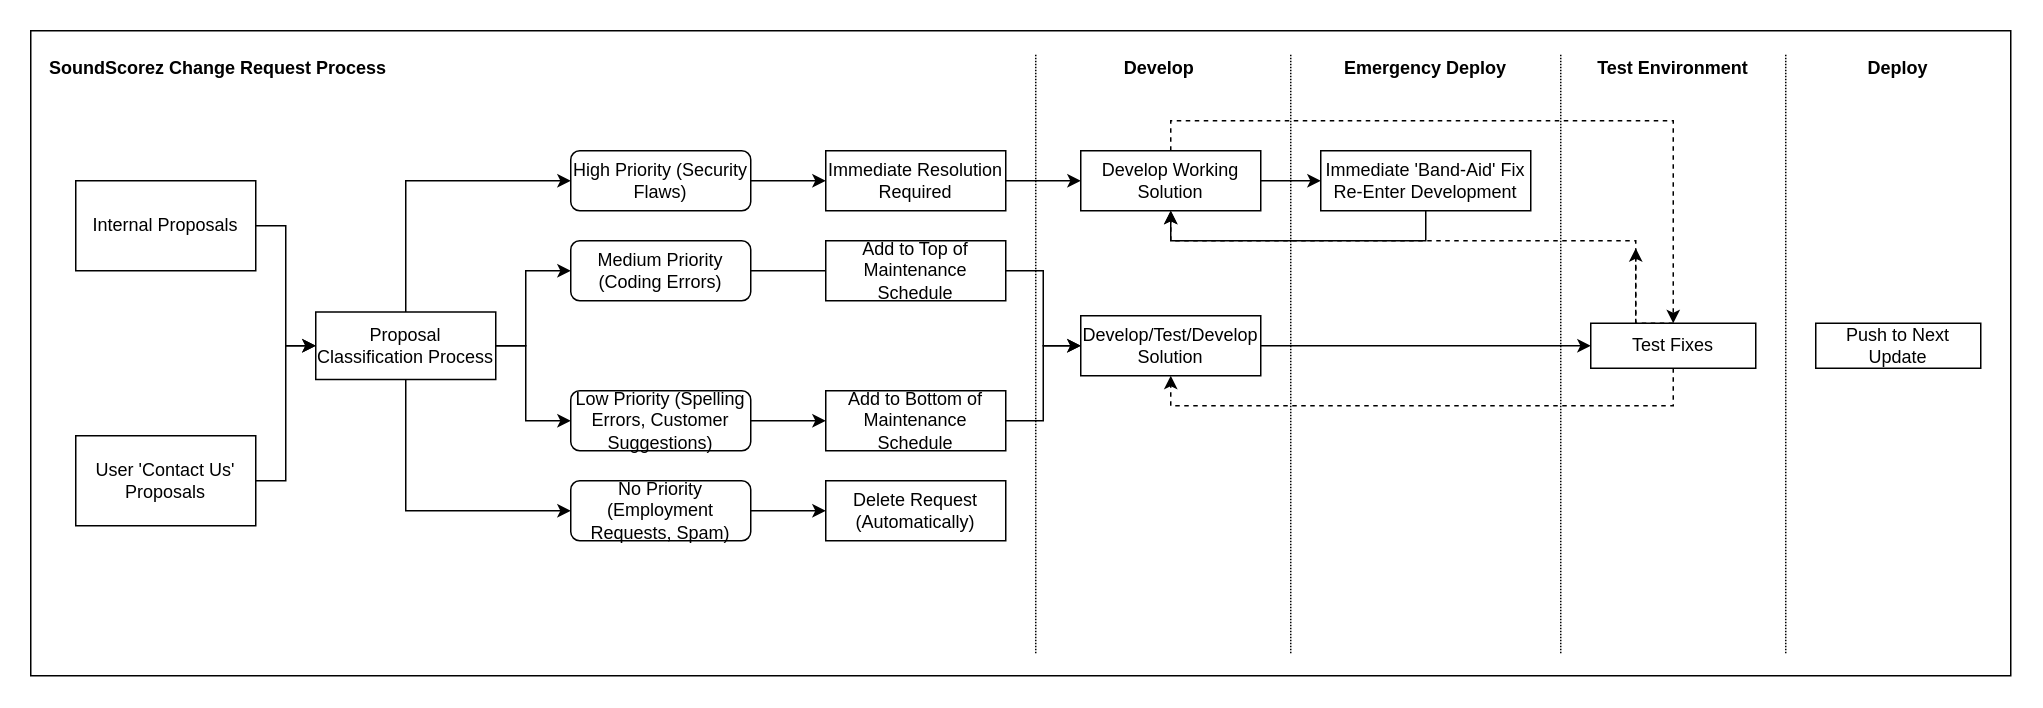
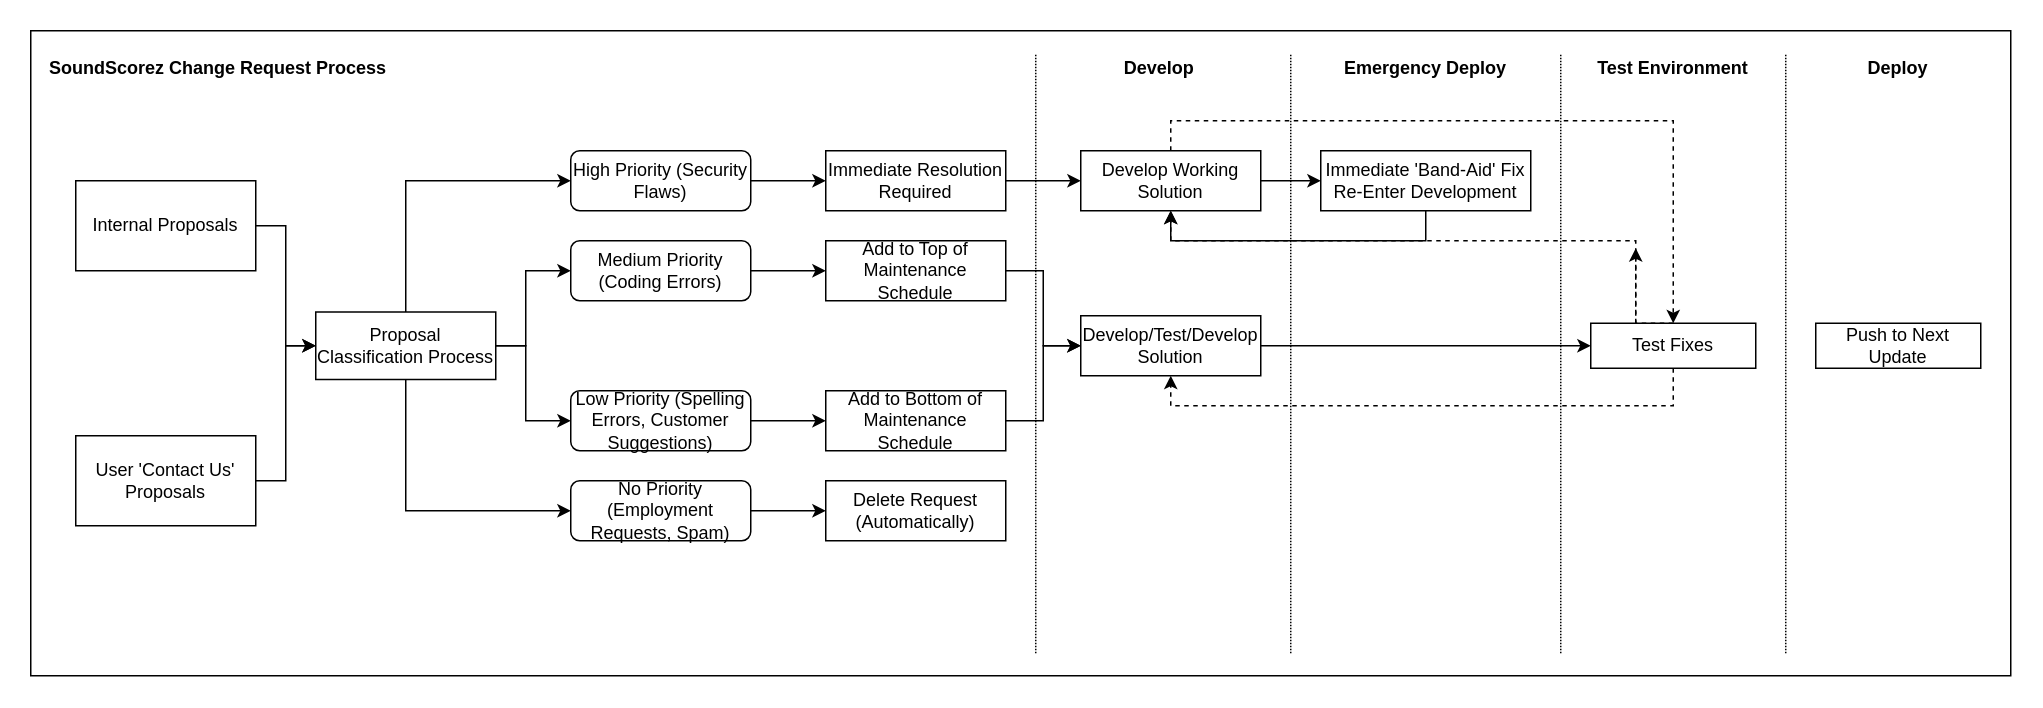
edge "Medium Priority (Coding Errors)" -- "Add to Top of Maintenance Schedule": arrowhead none -> classic
